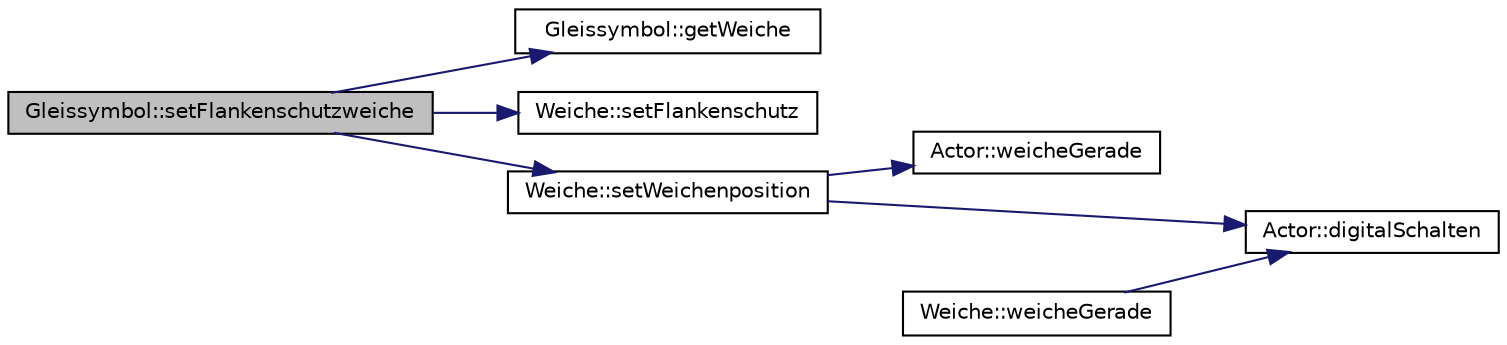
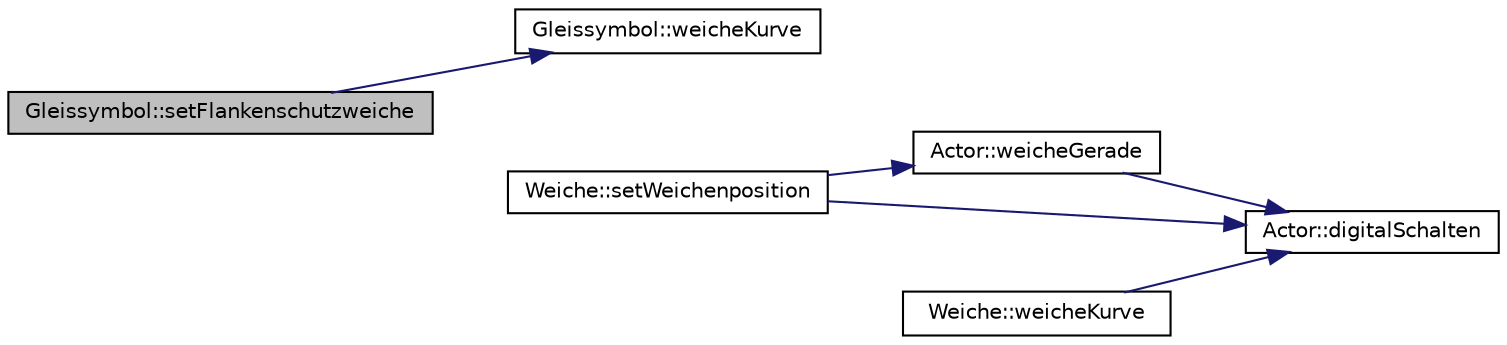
node "Gleissymbol::getWeiche": label "Gleissymbol::getWeiche" -> "Gleissymbol::weicheKurve"
node "Weiche::setFlankenschutz": removed
edge "Gleissymbol::setFlankenschutzweiche" -> "Weiche::setWeichenposition": removed
edge "Actor::weicheGerade" -> "Actor::digitalSchalten": added
node "Weiche::weicheGerade": label "Weiche::weicheGerade" -> "Weiche::weicheKurve"
